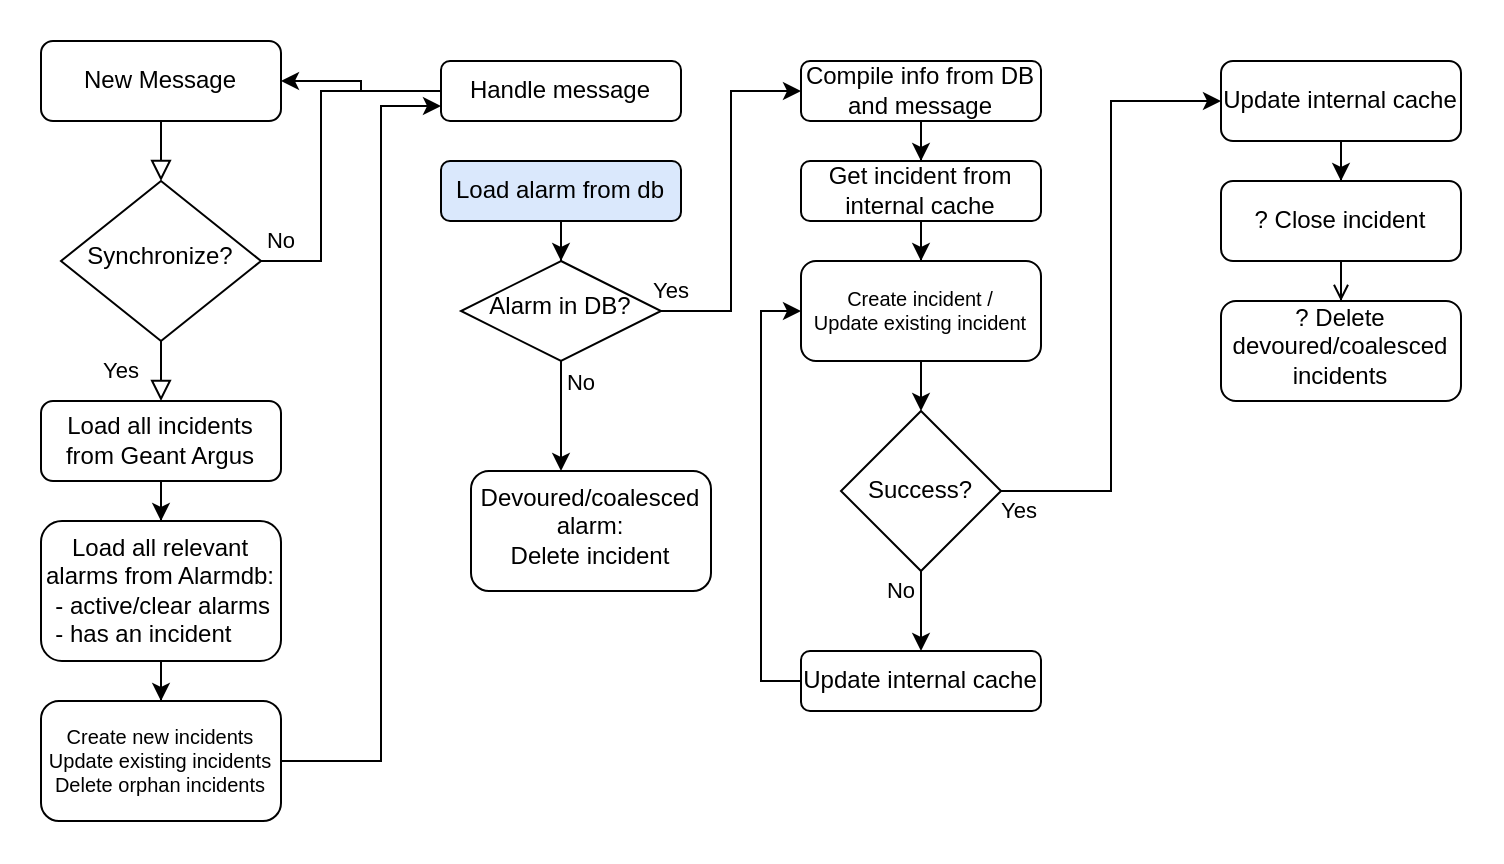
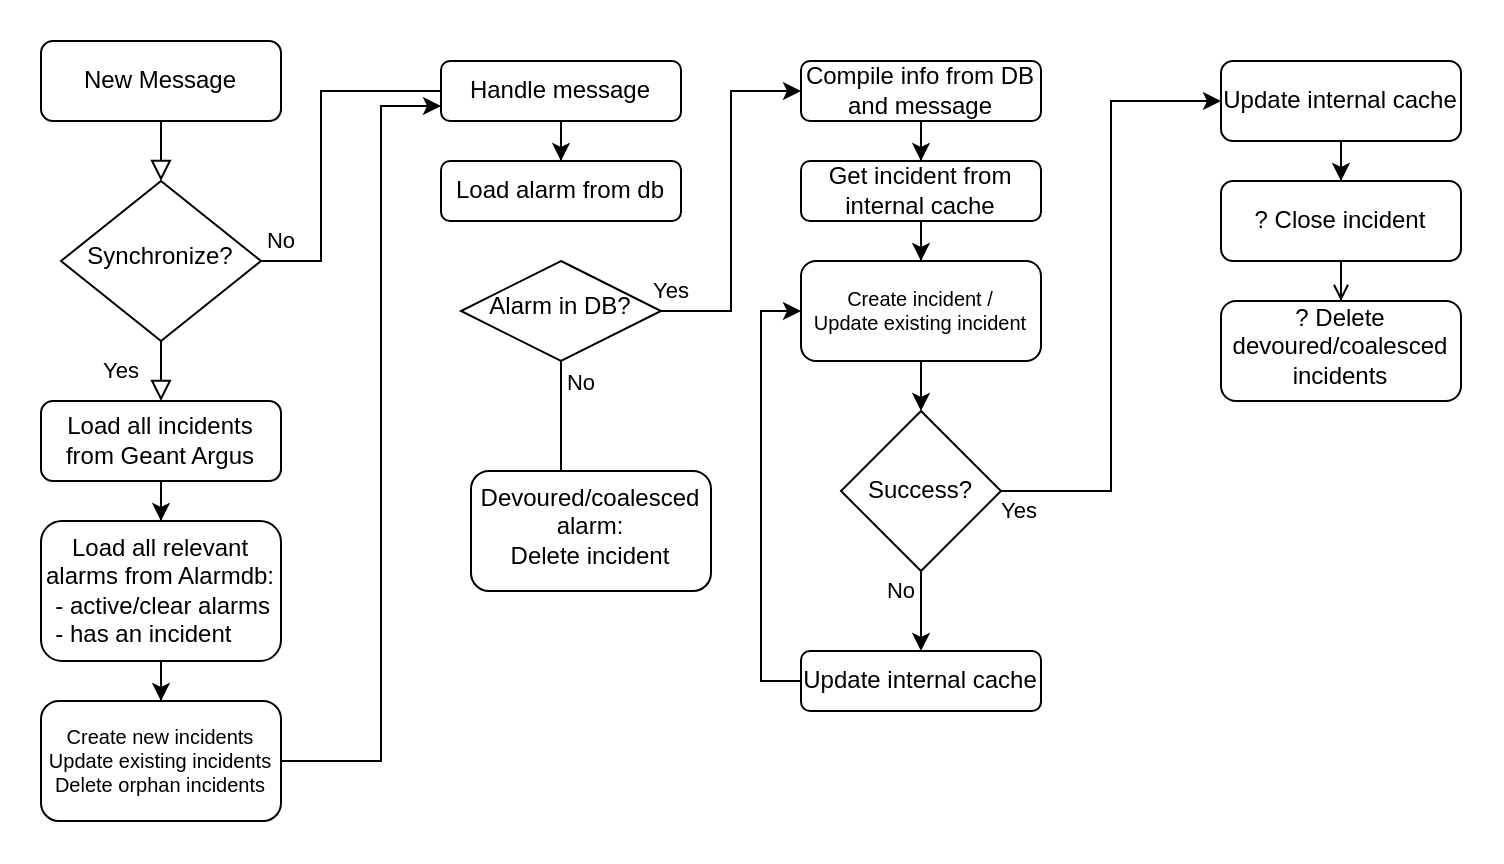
edge "Handle message" -> "New Message": now "Handle message" -> "Load alarm from db"
node "Load alarm from db": fillcolor #dae8fc -> #ffffff
edge "Load alarm from db" -> "Alarm in DB?": removed
edge "Alarm in DB?" -> "Devoured/coalesced alarm: Delete incident": arrowhead classic -> none
